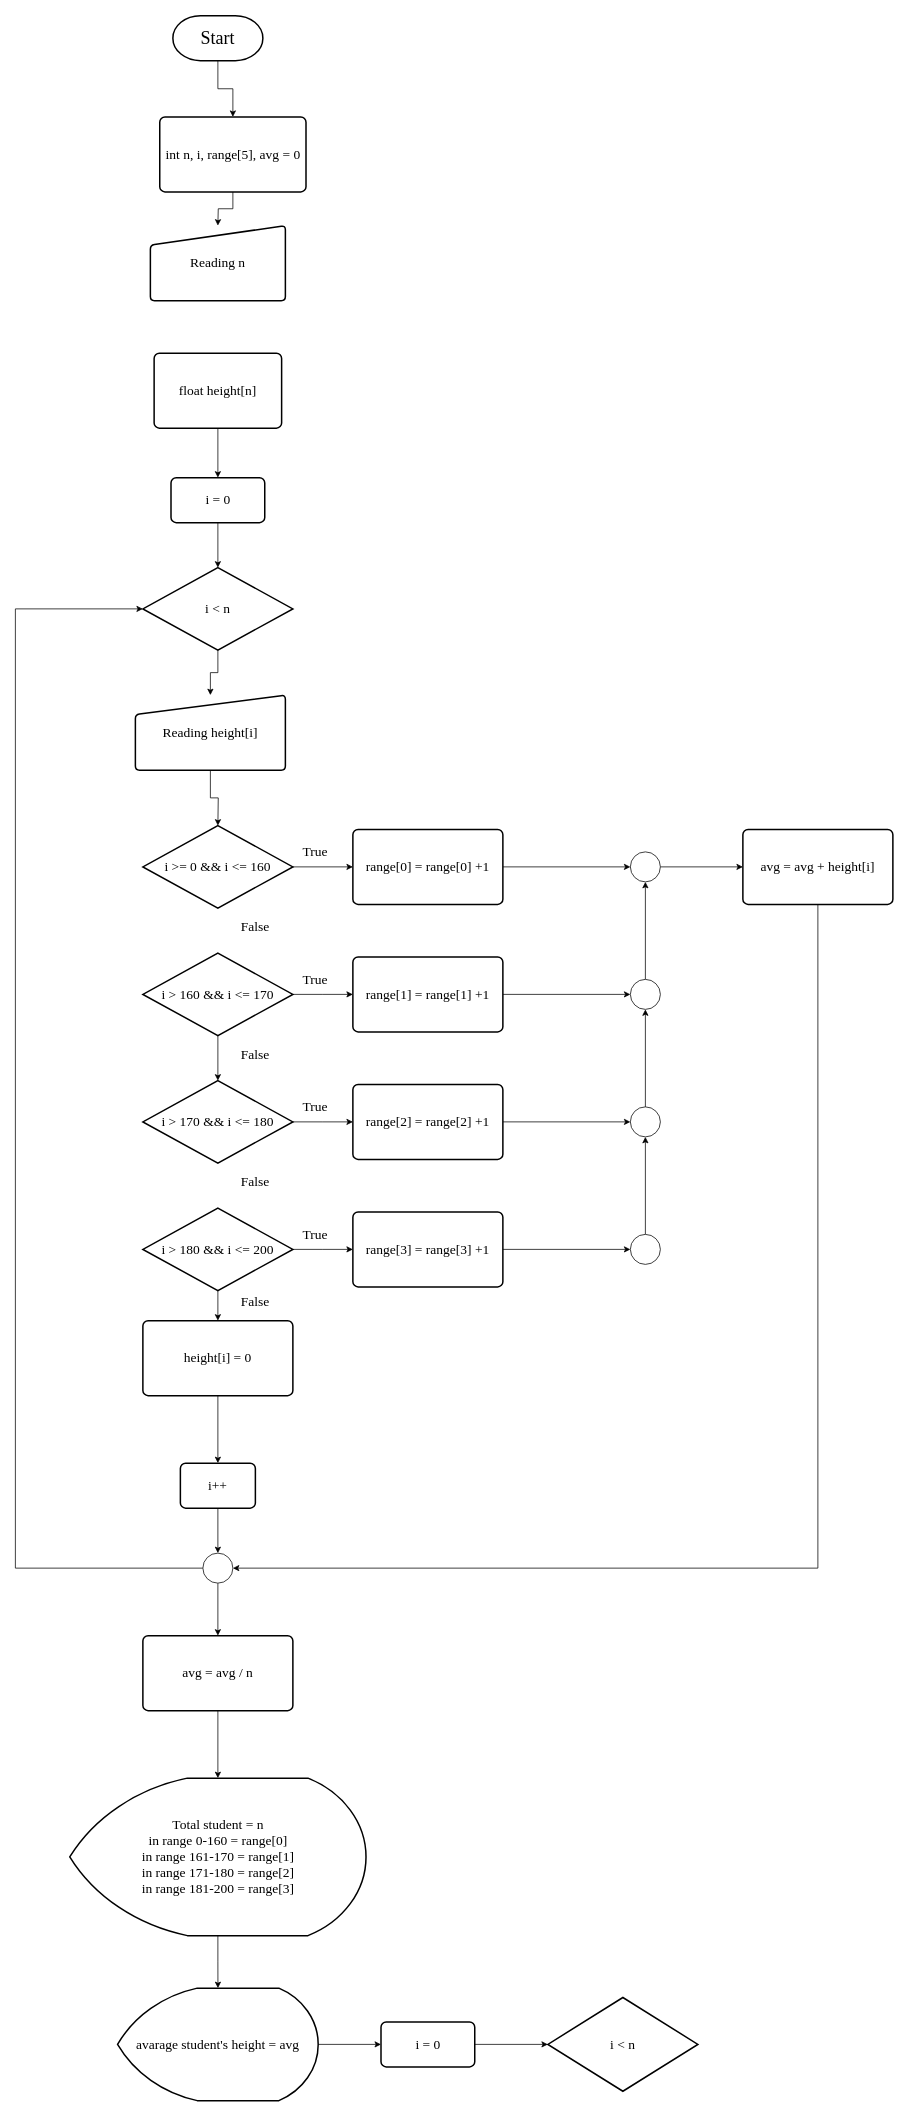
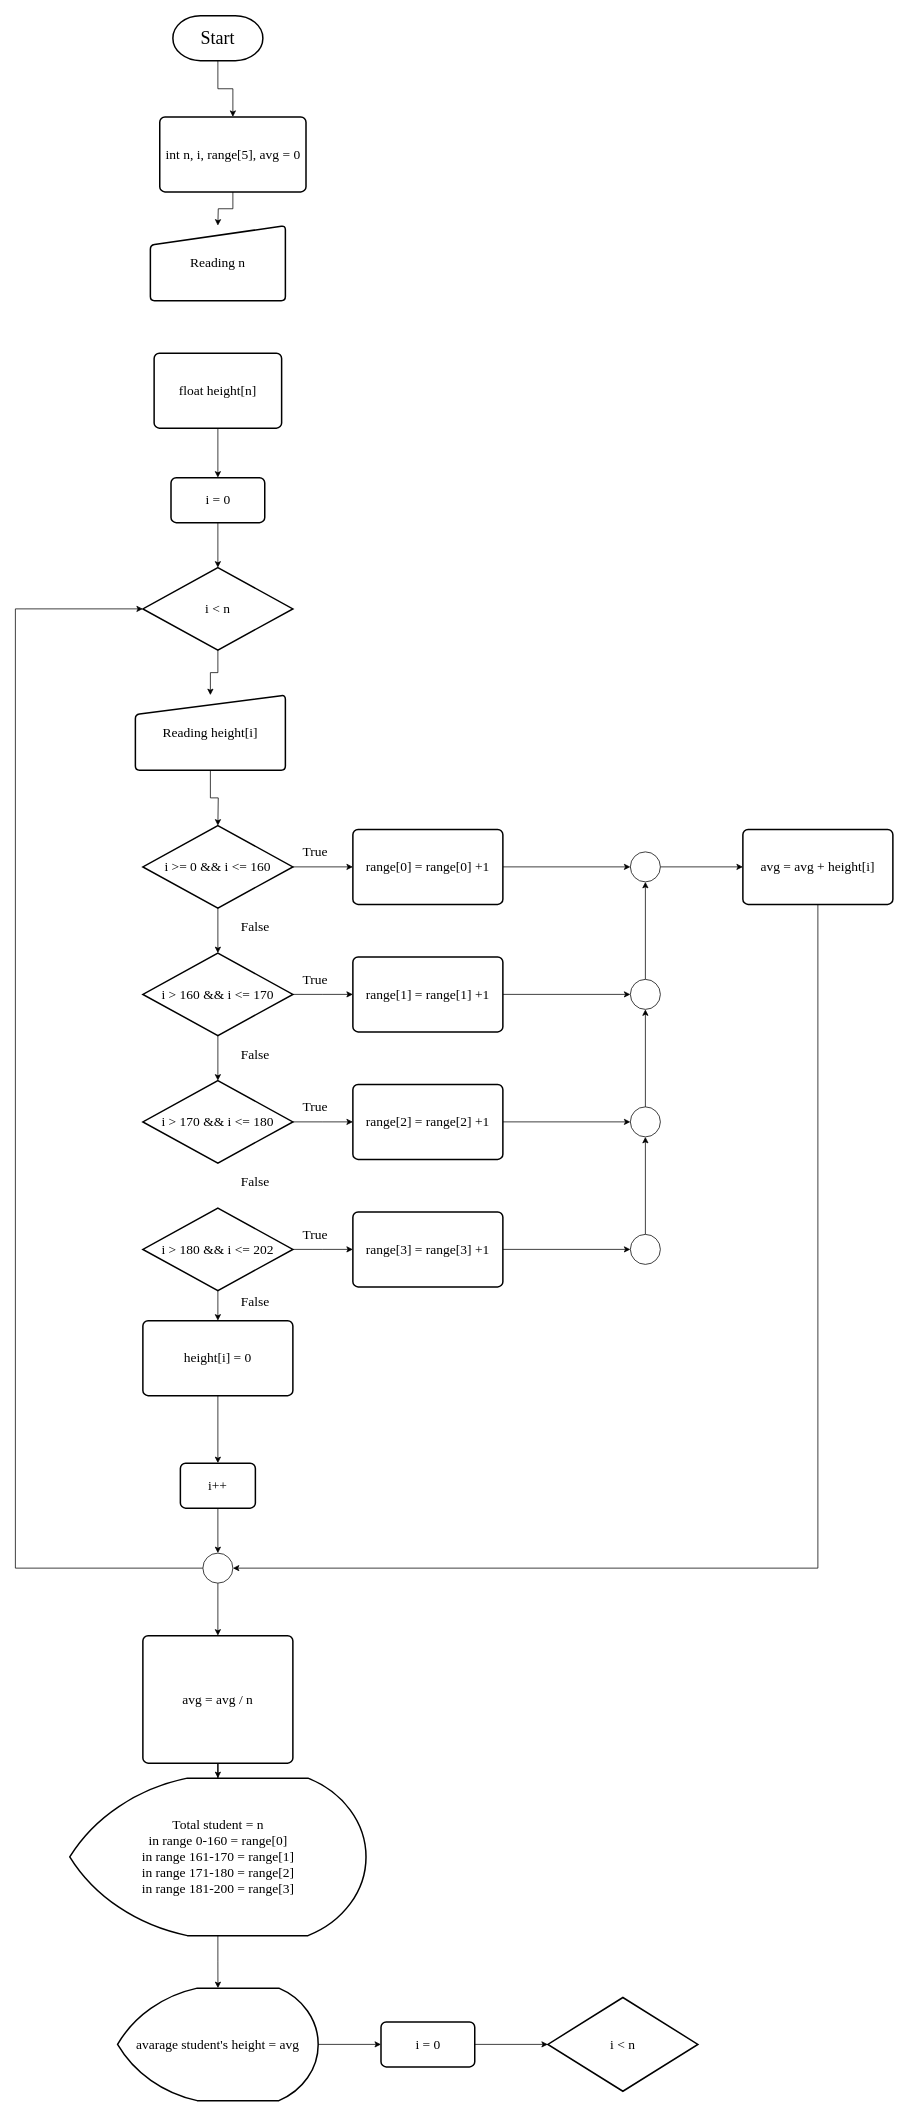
edge "i >= 0 && i <= 160" -> "i > 160 && i <= 170": added
node "i > 180 && i <= 200": label "i > 180 && i <= 200" -> "i > 180 && i <= 202"
node "avg = avg / n": size 150x75 -> 150x128
